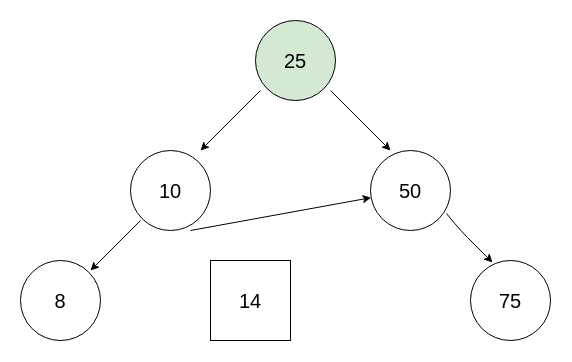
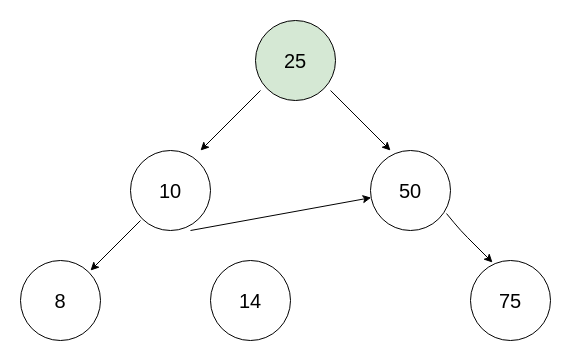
node "14": shape rectangle -> ellipse
